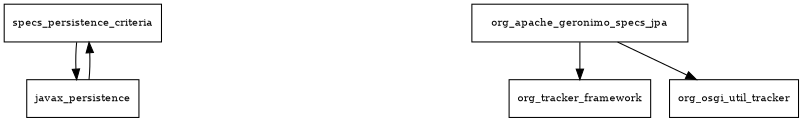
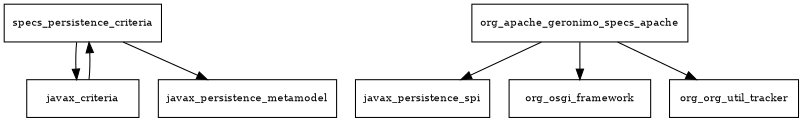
node "org_apache_geronimo_specs_jpa": label "org_apache_geronimo_specs_jpa" -> "org_apache_geronimo_specs_apache"
node "javax_persistence": label "javax_persistence" -> "javax_criteria"
node "javax_persistence_metamodel": added
node "javax_persistence_spi": added
node "org_tracker_framework": label "org_tracker_framework" -> "org_osgi_framework"
node "org_osgi_util_tracker": label "org_osgi_util_tracker" -> "org_org_util_tracker"
